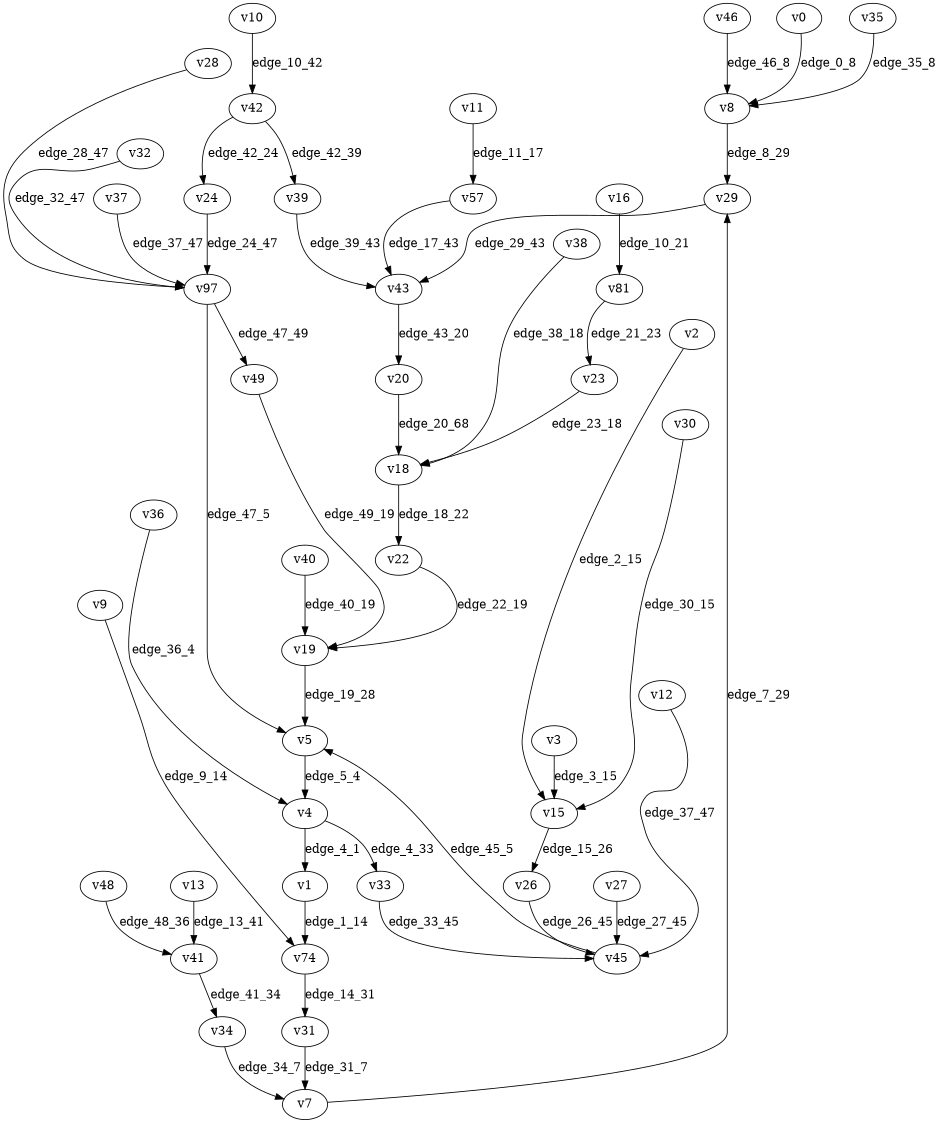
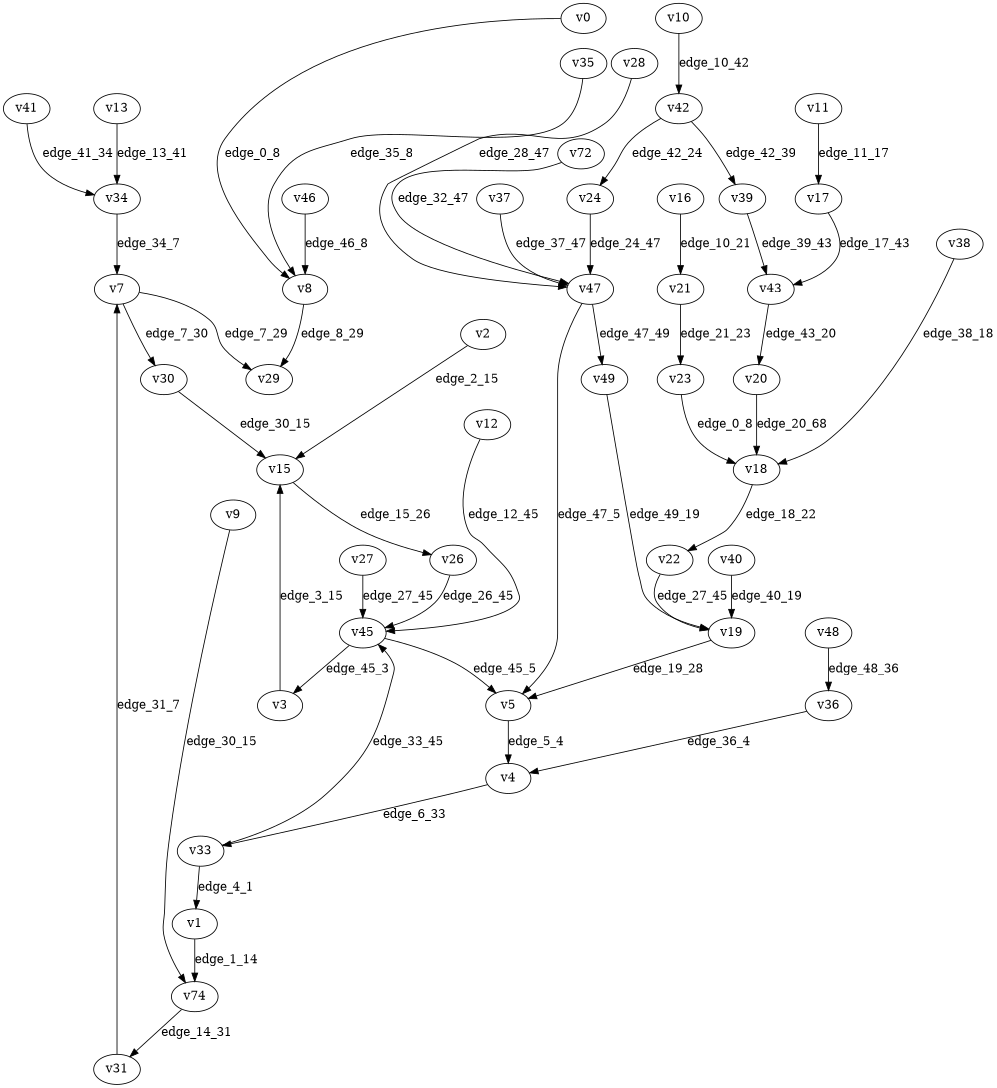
node "v32": label "v32" -> "v72"
node "v57": label "v57" -> "v17"
edge "v29" -> "v43": removed, label "edge_29_43"
node "v97": label "v97" -> "v47"
node "v81": label "v81" -> "v21"
edge "v7" -> "v30": added, label "edge_7_30"
edge "v23" -> "v18": label "edge_23_18" -> "edge_0_8"
edge "v22" -> "v19": label "edge_22_19" -> "edge_27_45"
edge "v45" -> "v3": added, label "edge_45_3"
edge "v9" -> "v74": label "edge_9_14" -> "edge_30_15"
edge "v12" -> "v45": label "edge_37_47" -> "edge_12_45"
edge "v4" -> "v1": now "v33" -> "v1"
edge "v4" -> "v33": label "edge_4_33" -> "edge_6_33"
edge "v13" -> "v41": now "v13" -> "v34"
edge "v48" -> "v41": now "v48" -> "v36"
